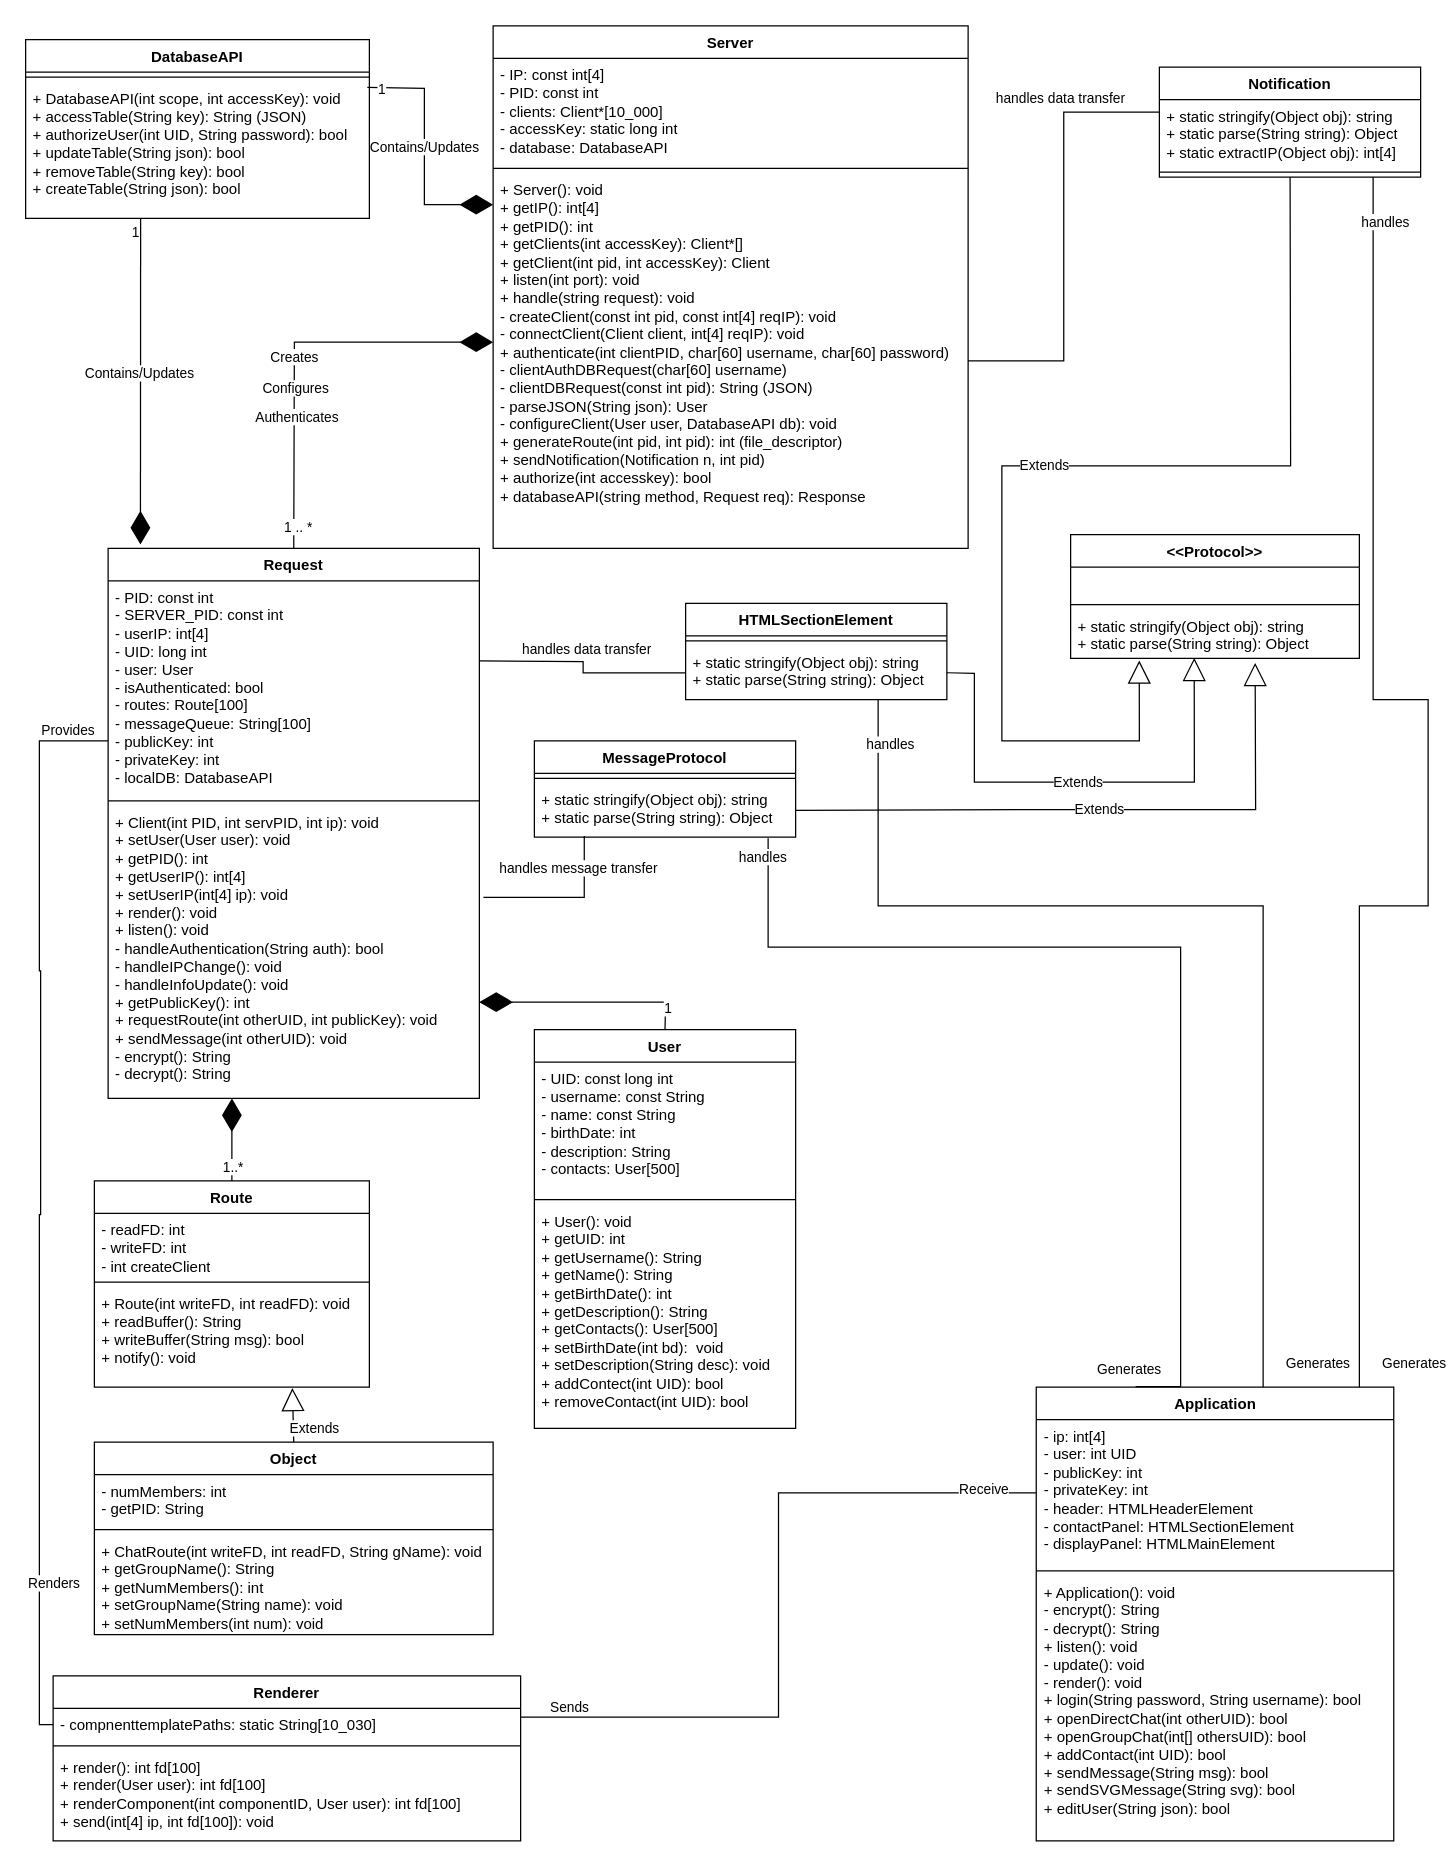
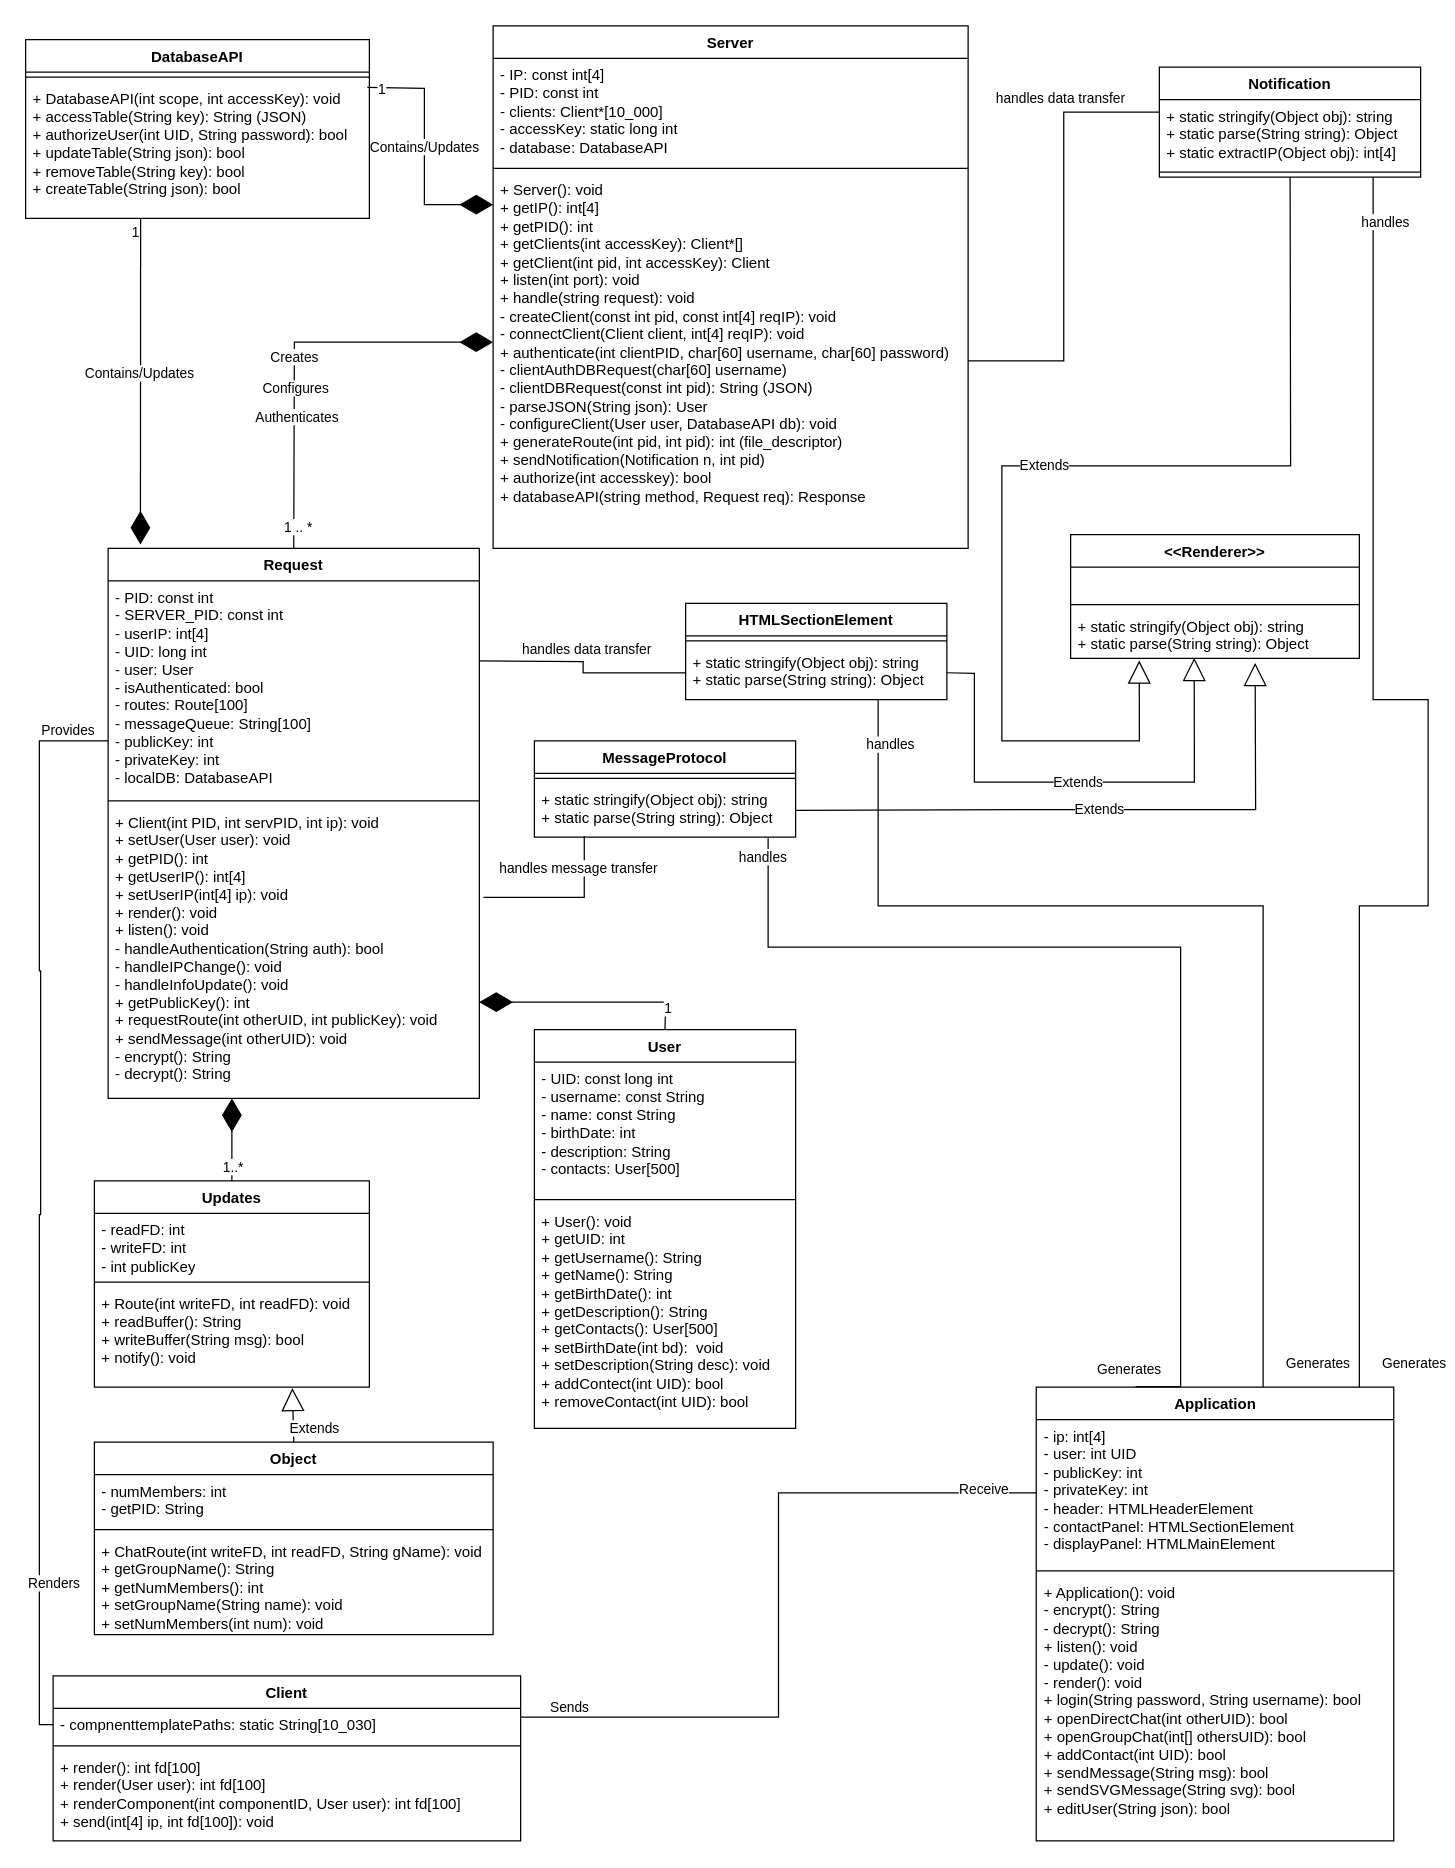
node "<<Protocol>>": label "<<Protocol>>" -> "<<Renderer>>"
node "Route": label "Route" -> "Updates"
node "- readFD: int - writeFD: int - int createClient": label "- readFD: int - writeFD: int - int createClient" -> "- readFD: int - writeFD: int - int publicKey"
node "Renderer": label "Renderer" -> "Client"
